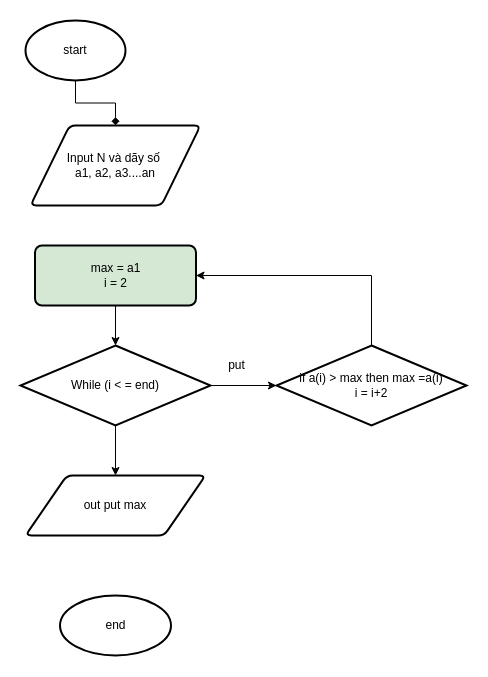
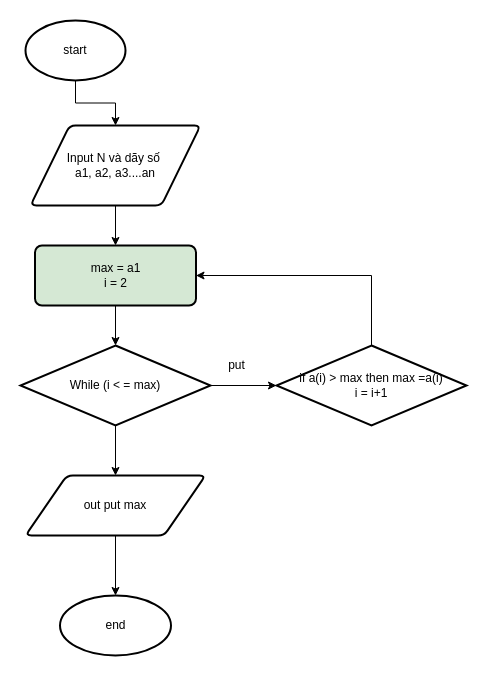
edge "start" -> "Input N và dãy số a1, a2, a3....an": arrowhead diamond -> classic
edge "Input N và dãy số a1, a2, a3....an" -> "max = a1 i = 2": added
node "While (i < = end)": label "While (i < = end)" -> "While (i < = max)"
node "if a(i) > max then max =a(i) i = i+2": label "if a(i) > max then max =a(i) i = i+2" -> "if a(i) > max then max =a(i) i = i+1"
edge "out put max" -> "end": added
